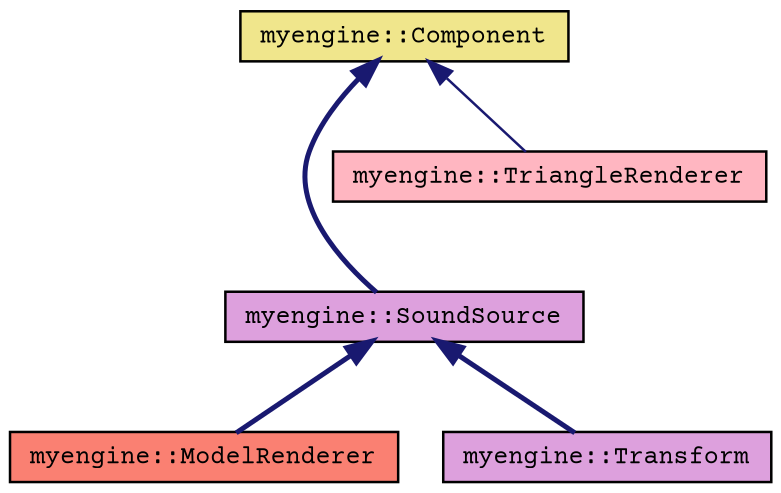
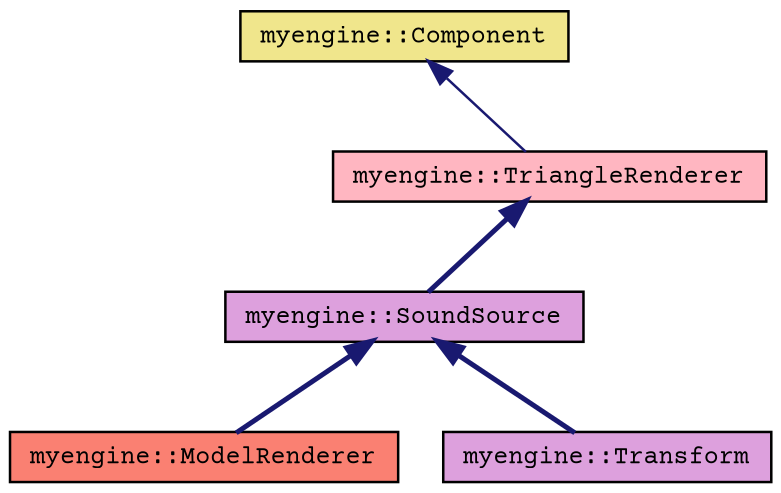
edge "myengine::SoundSource" -> "myengine::Component": now "myengine::SoundSource" -> "myengine::TriangleRenderer"
